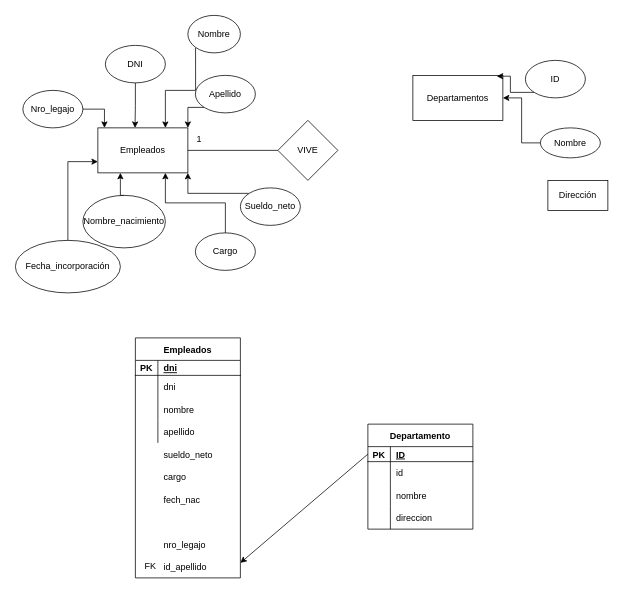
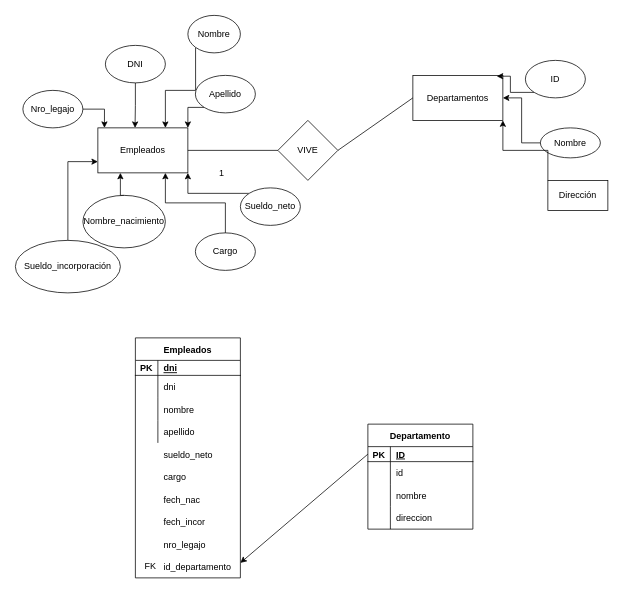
edge "Departamentos" -- "VIVE": added
node "1": moved (199, 139) -> (222, 173)
edge "Dirección" -> "Departamentos": added
node "Fecha_incorporación": label "Fecha_incorporación" -> "Sueldo_incorporación"
node "fech_incor": added
node "id_apellido": label "id_apellido" -> "id_departamento"
